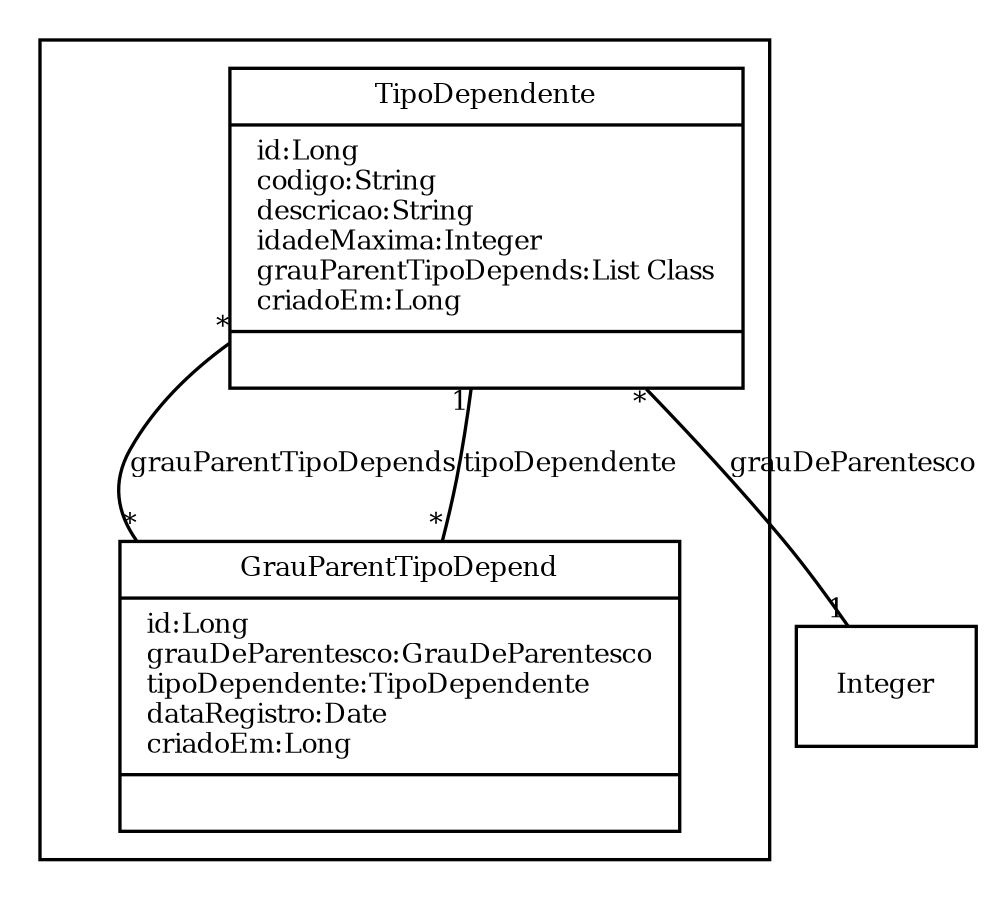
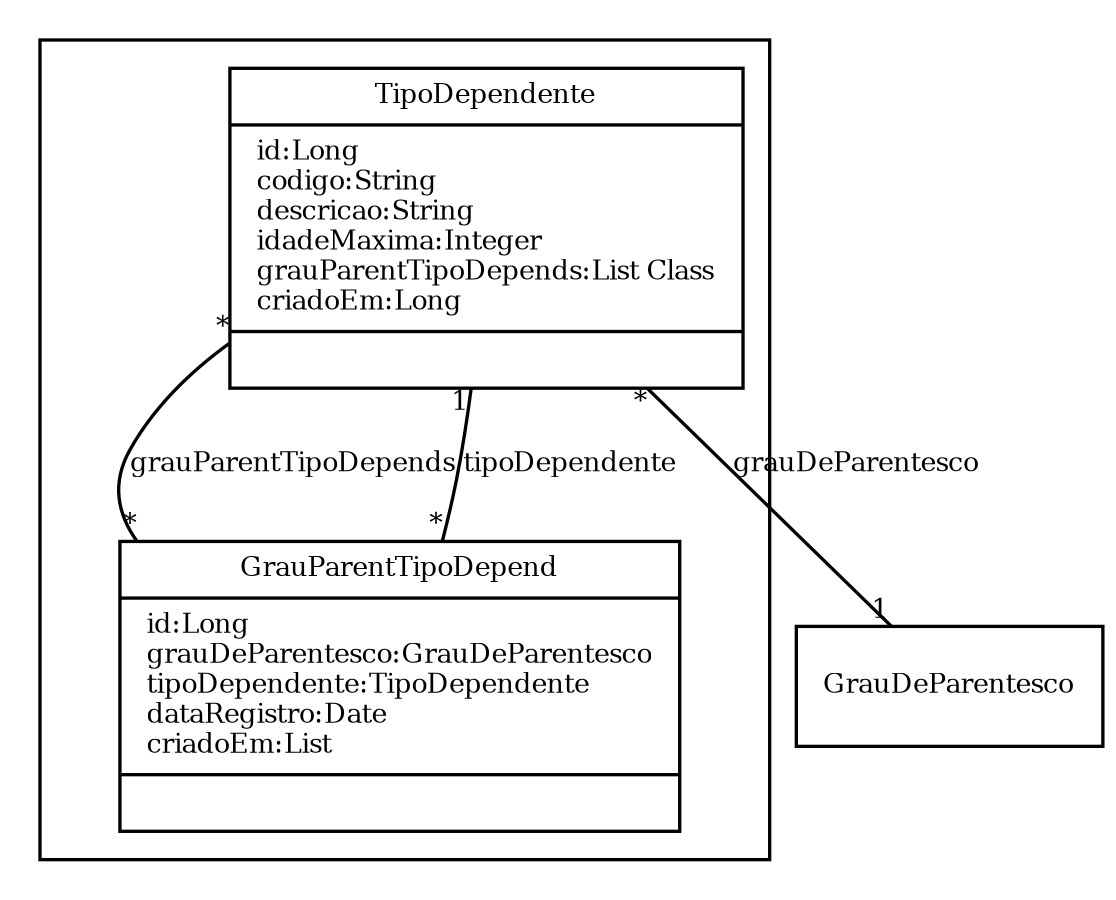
node "Integer": label "Integer" -> "GrauDeParentesco"
node "GrauParentTipoDepend": text "criadoEm:Long" -> "criadoEm:List"
